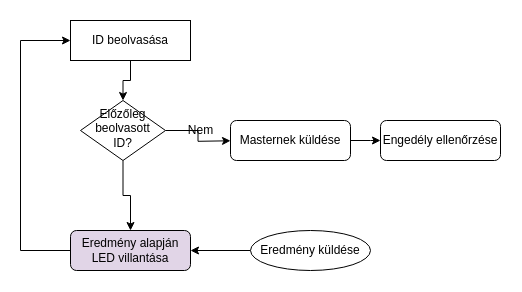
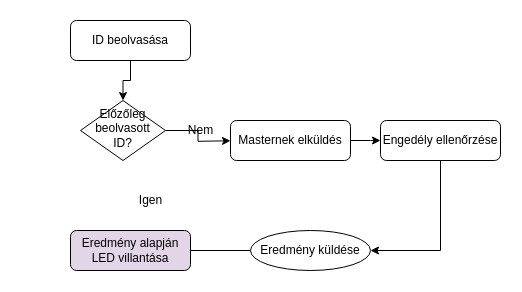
node "ID beolvasása": shape rectangle -> rounded rectangle
node "Masternek küldése": label "Masternek küldése" -> "Masternek elküldés"
edge "Eredmény alapján LED villantása" -> "ID beolvasása": removed
edge "Előzőleg beolvasott ID?" -> "Eredmény alapján LED villantása": removed
node "Igen": added
edge "Engedély ellenőrzése" -> "Eredmény küldése": added
edge "Eredmény küldése" -> "Eredmény alapján LED villantása": arrowhead classic -> none
